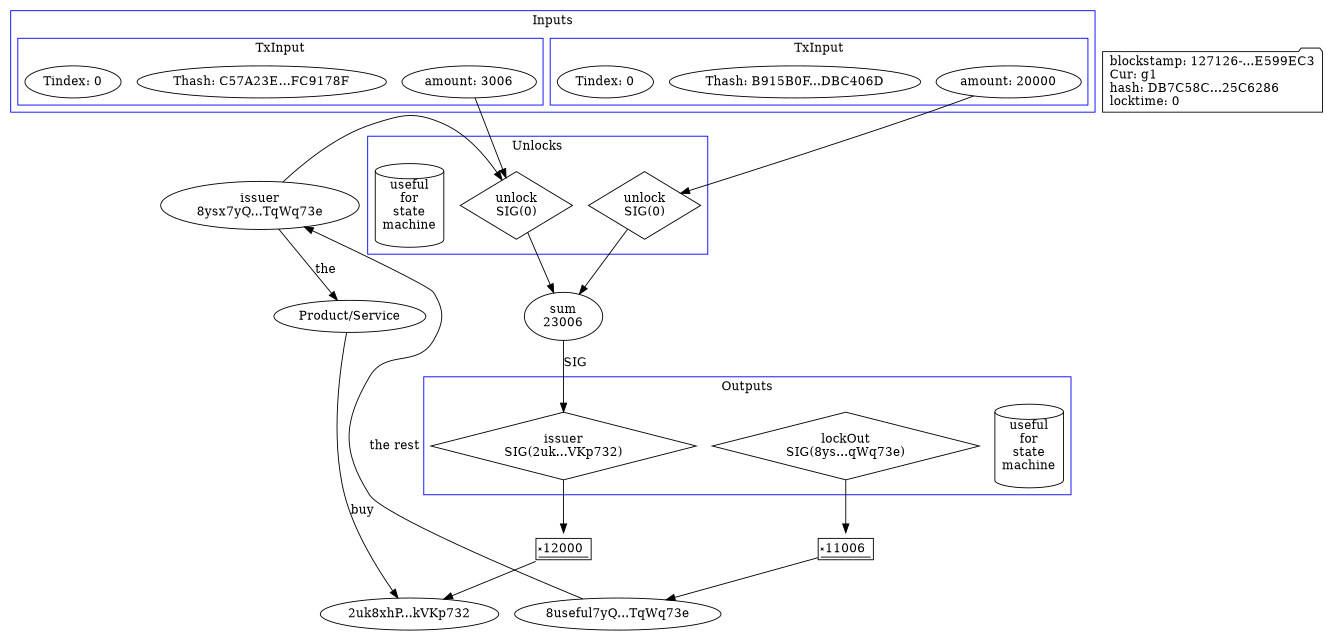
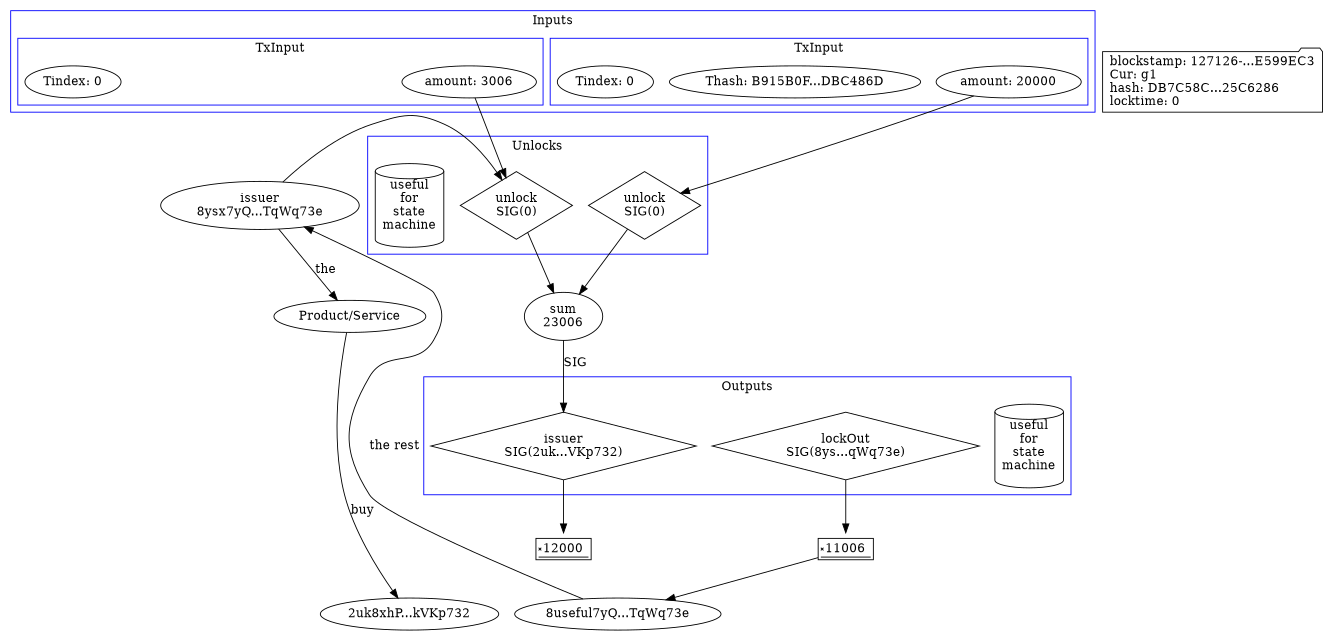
node "Thash: C57A23E...FC9178F": removed
node "Thash: B915B0F...DBC406D": label "Thash: B915B0F...DBC406D" -> "Thash: B915B0F...DBC486D"
edge "12000" -> "2uk8xhP...kVKp732": removed
